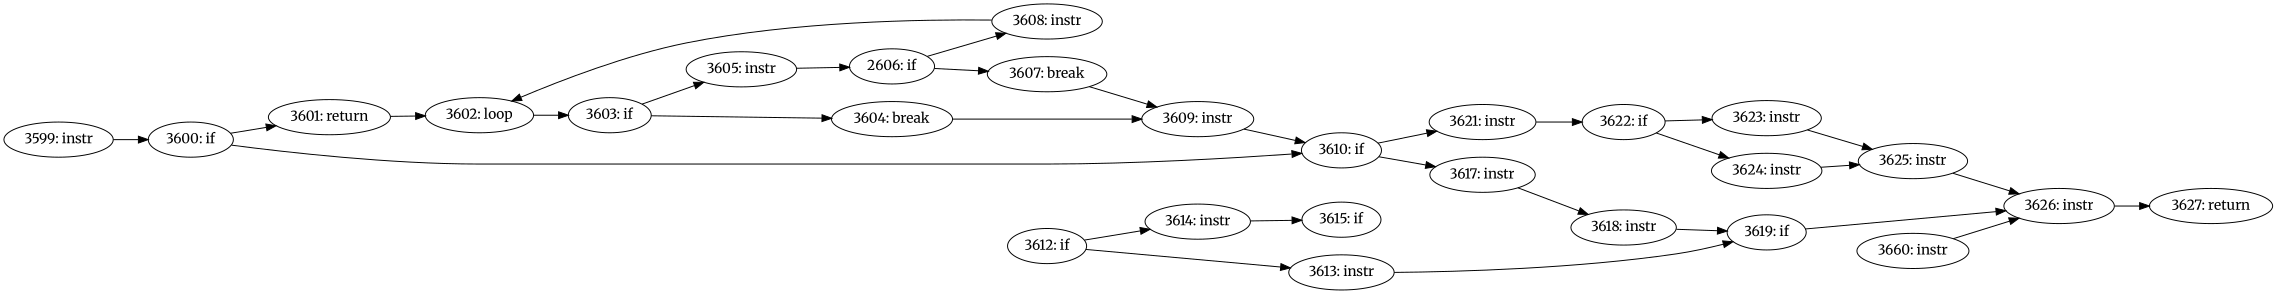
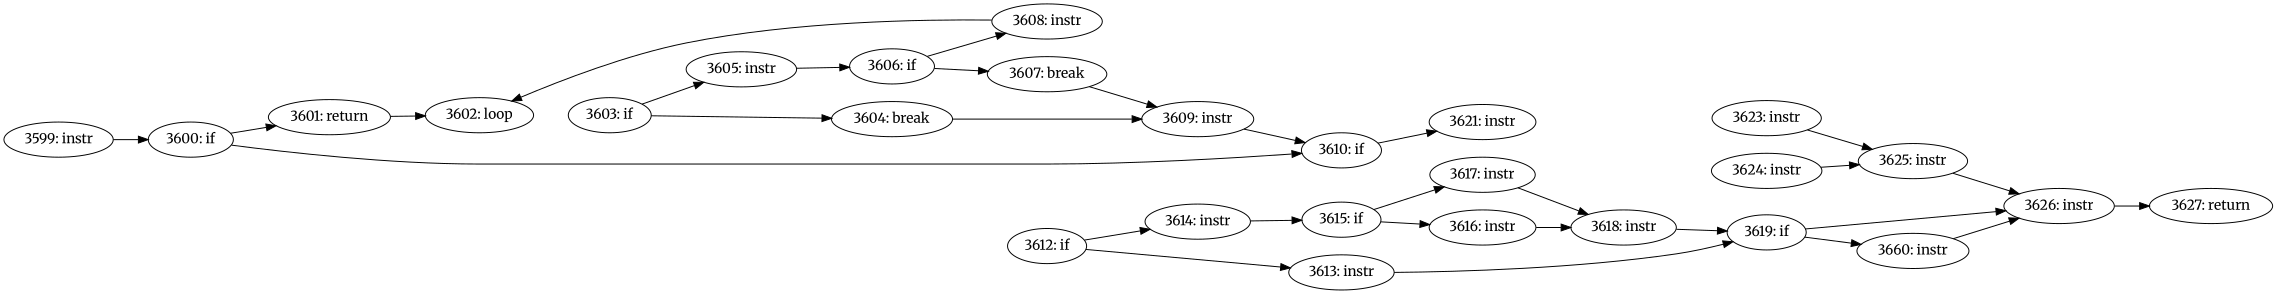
node "2606: if": label "2606: if" -> "3606: if"
edge "3602: loop" -> "3603: if": removed
node "3622: if": removed
edge "3610: if" -> "3617: instr": now "3615: if" -> "3617: instr"
node "3616: instr": added
edge "3619: if" -> "3660: instr": added
